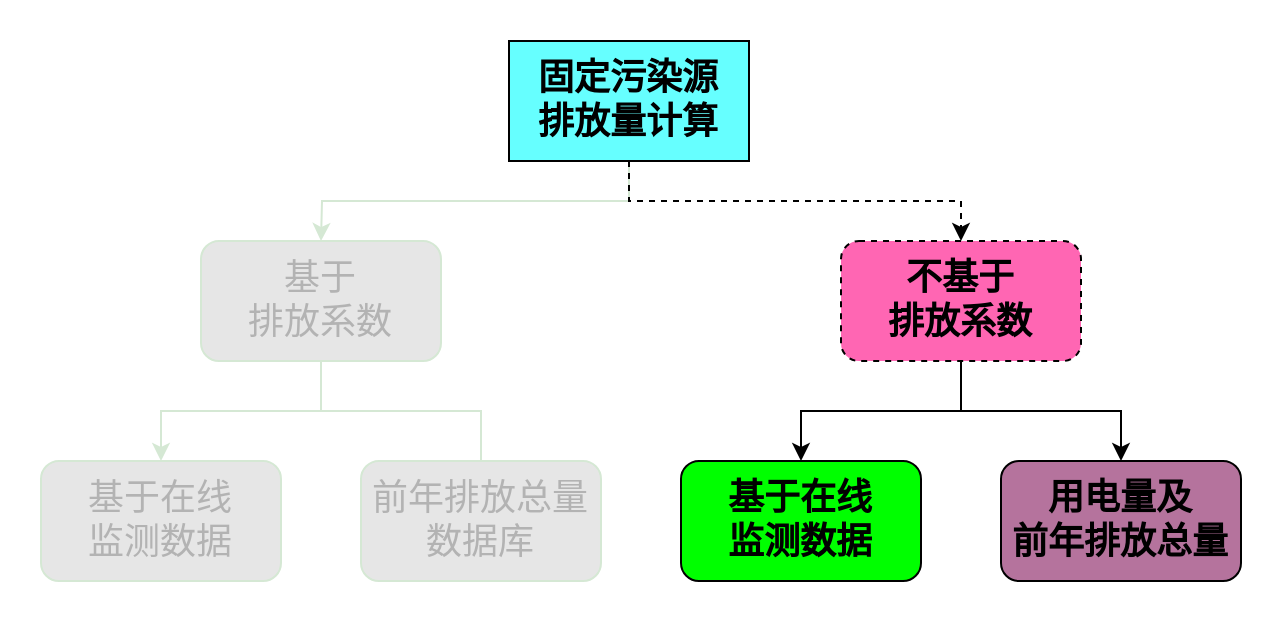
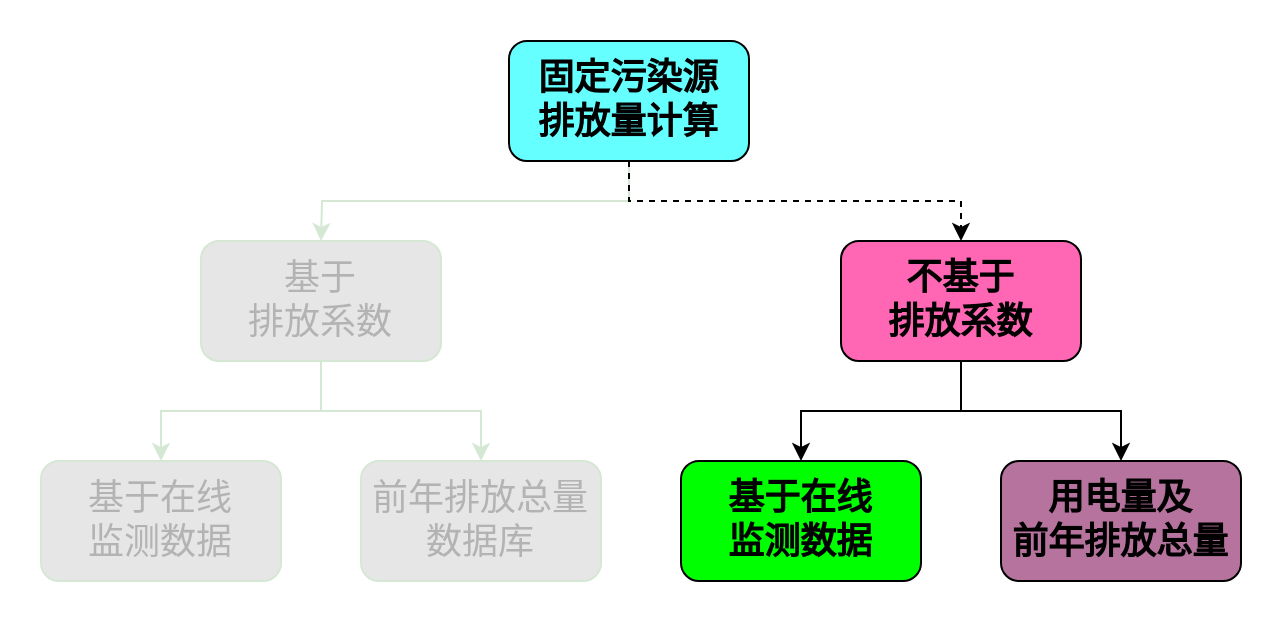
node "固定污染源 排放量计算": shape rectangle -> rounded rectangle
node "不基于 排放系数": style dashed -> solid
edge "基于 排放系数" -- "前年排放总量 数据库": arrowhead none -> classic
